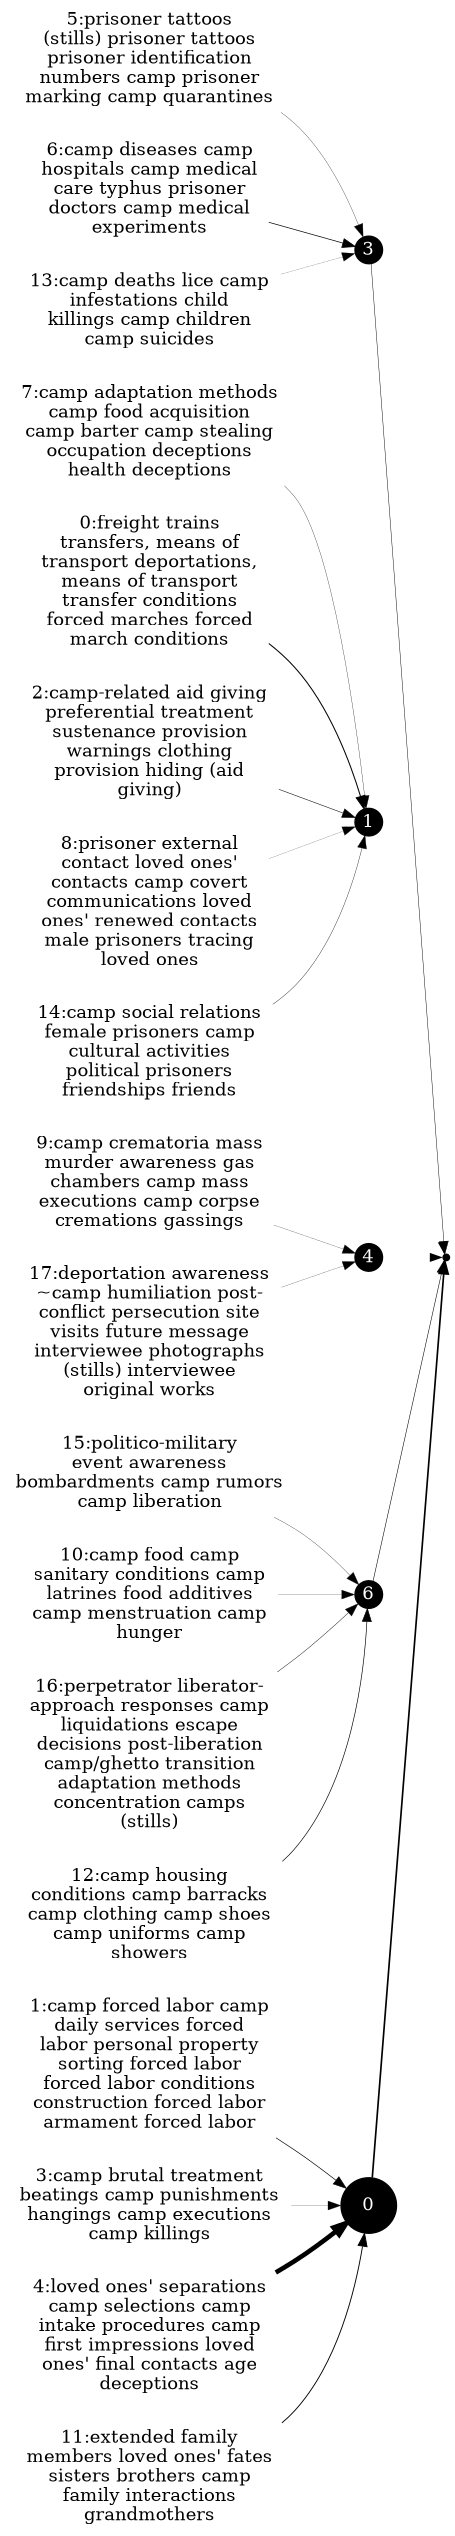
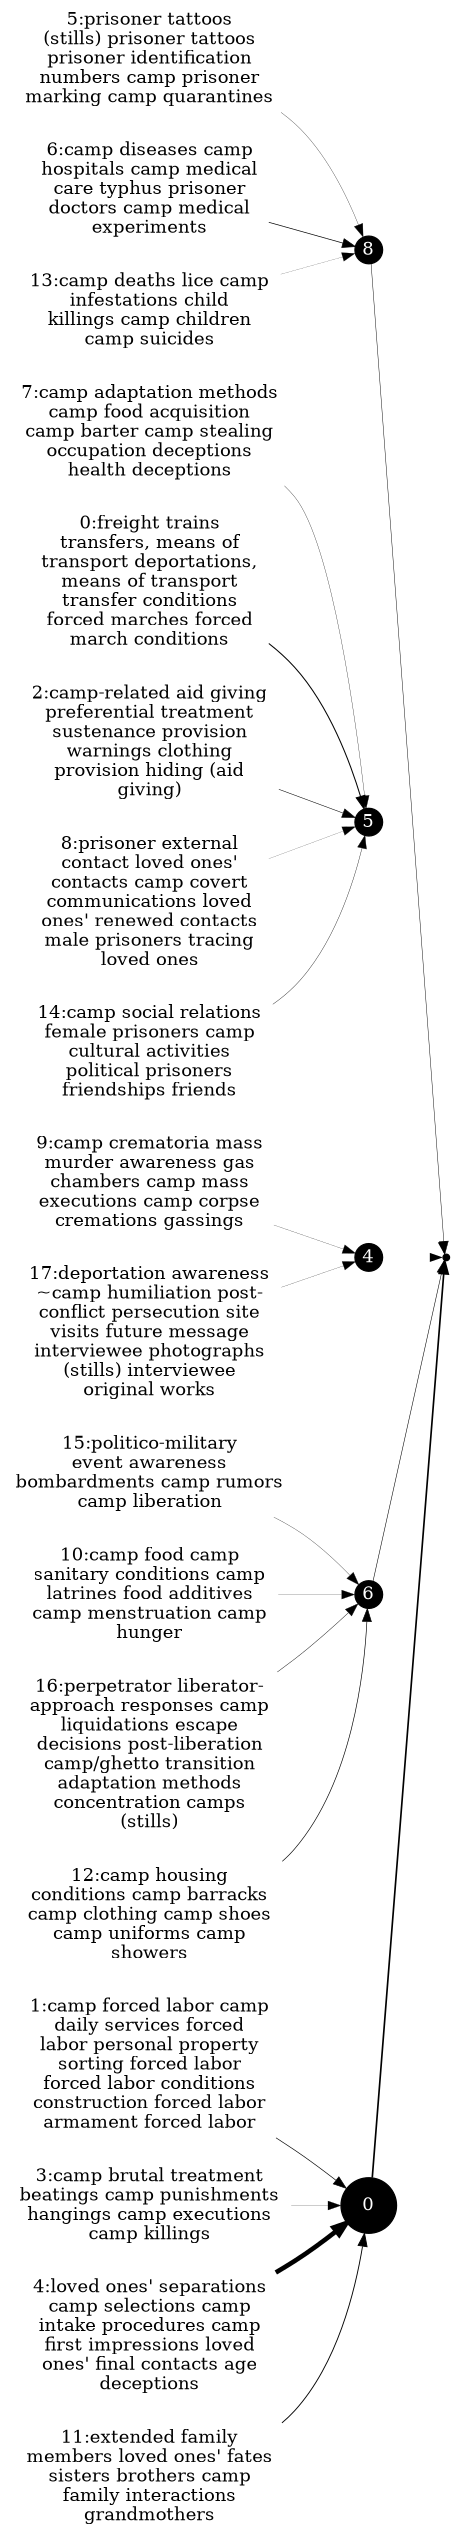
node "3": label "3" -> "8"
node "1": label "1" -> "5"
